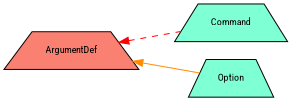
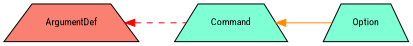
edge "Option" -> "ArgumentDef": now "Option" -> "Command"
